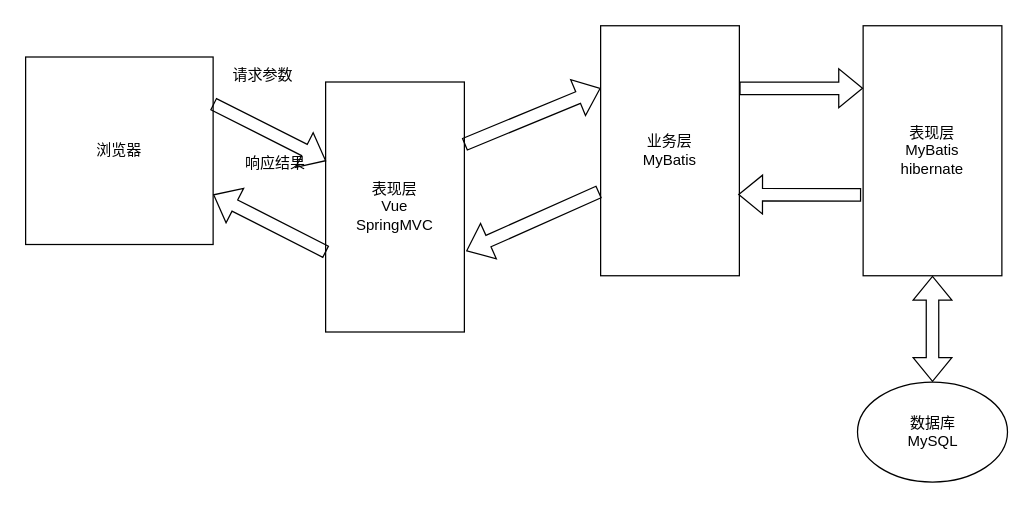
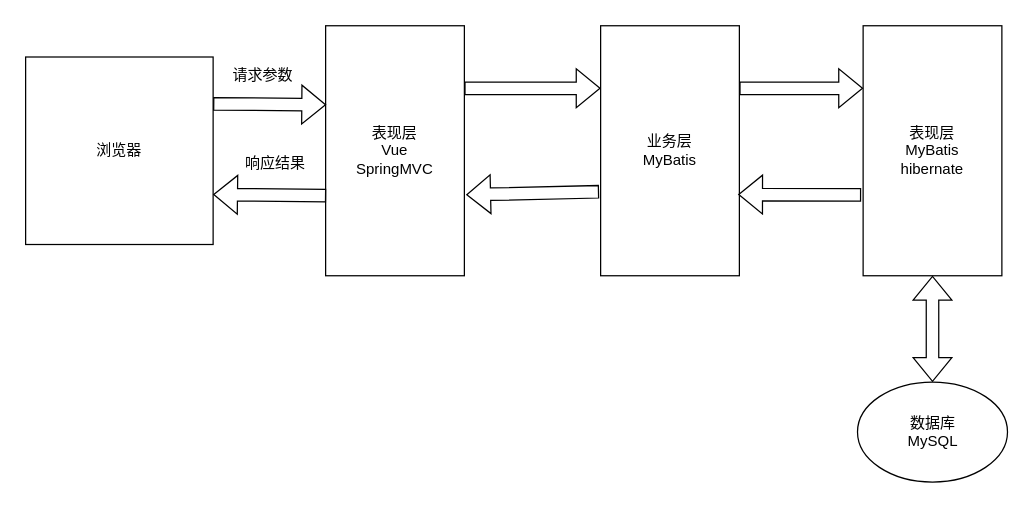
node "表现层 Vue SpringMVC": moved (395, 207) -> (395, 151)
